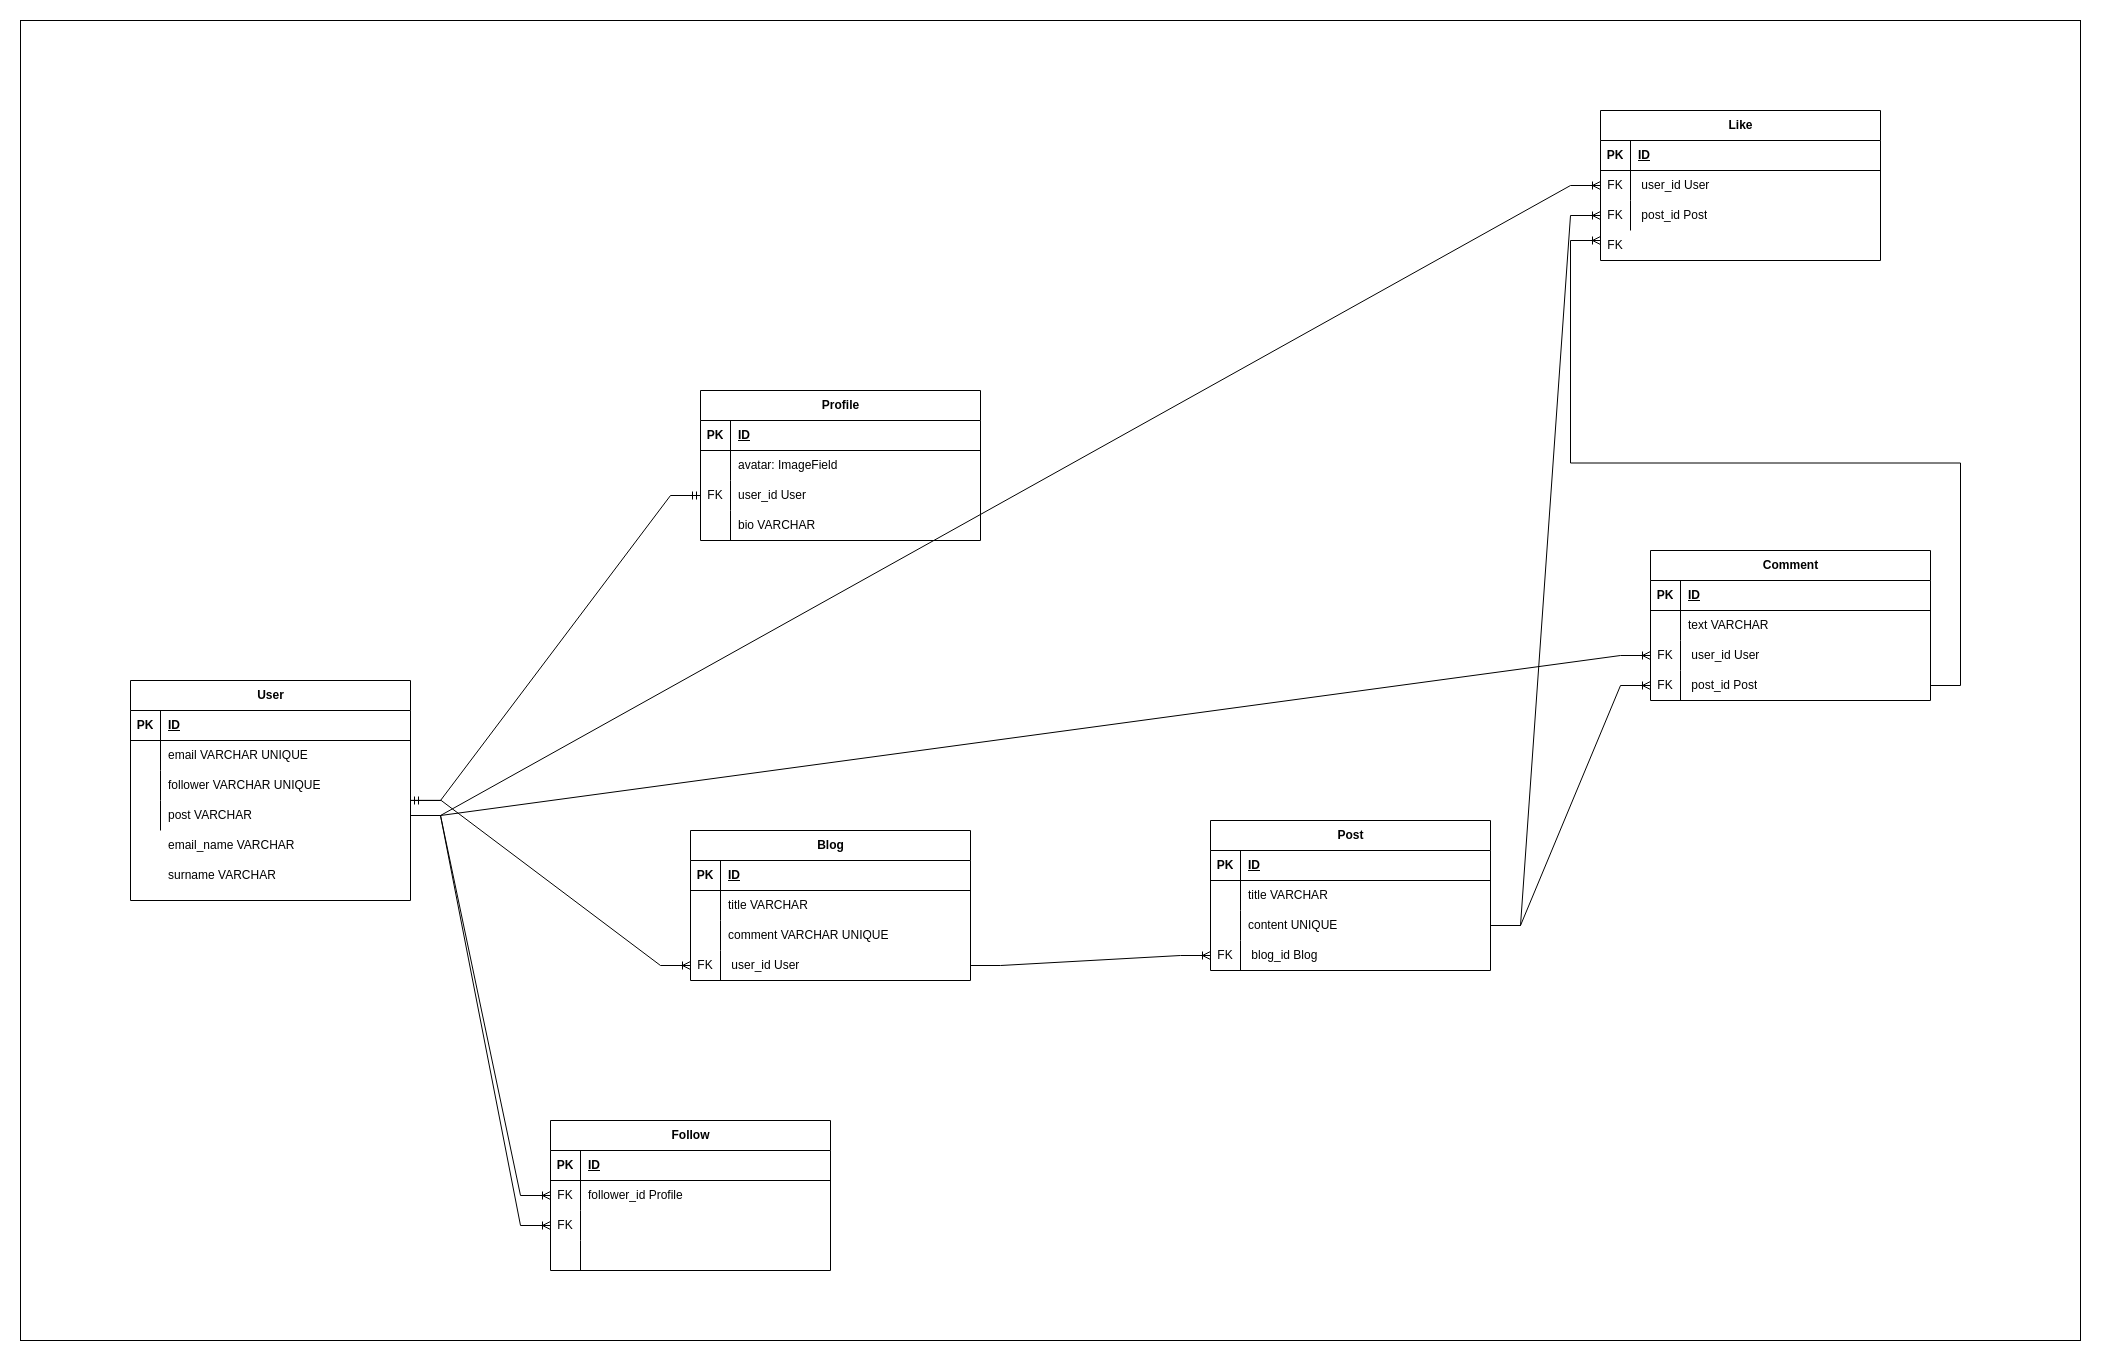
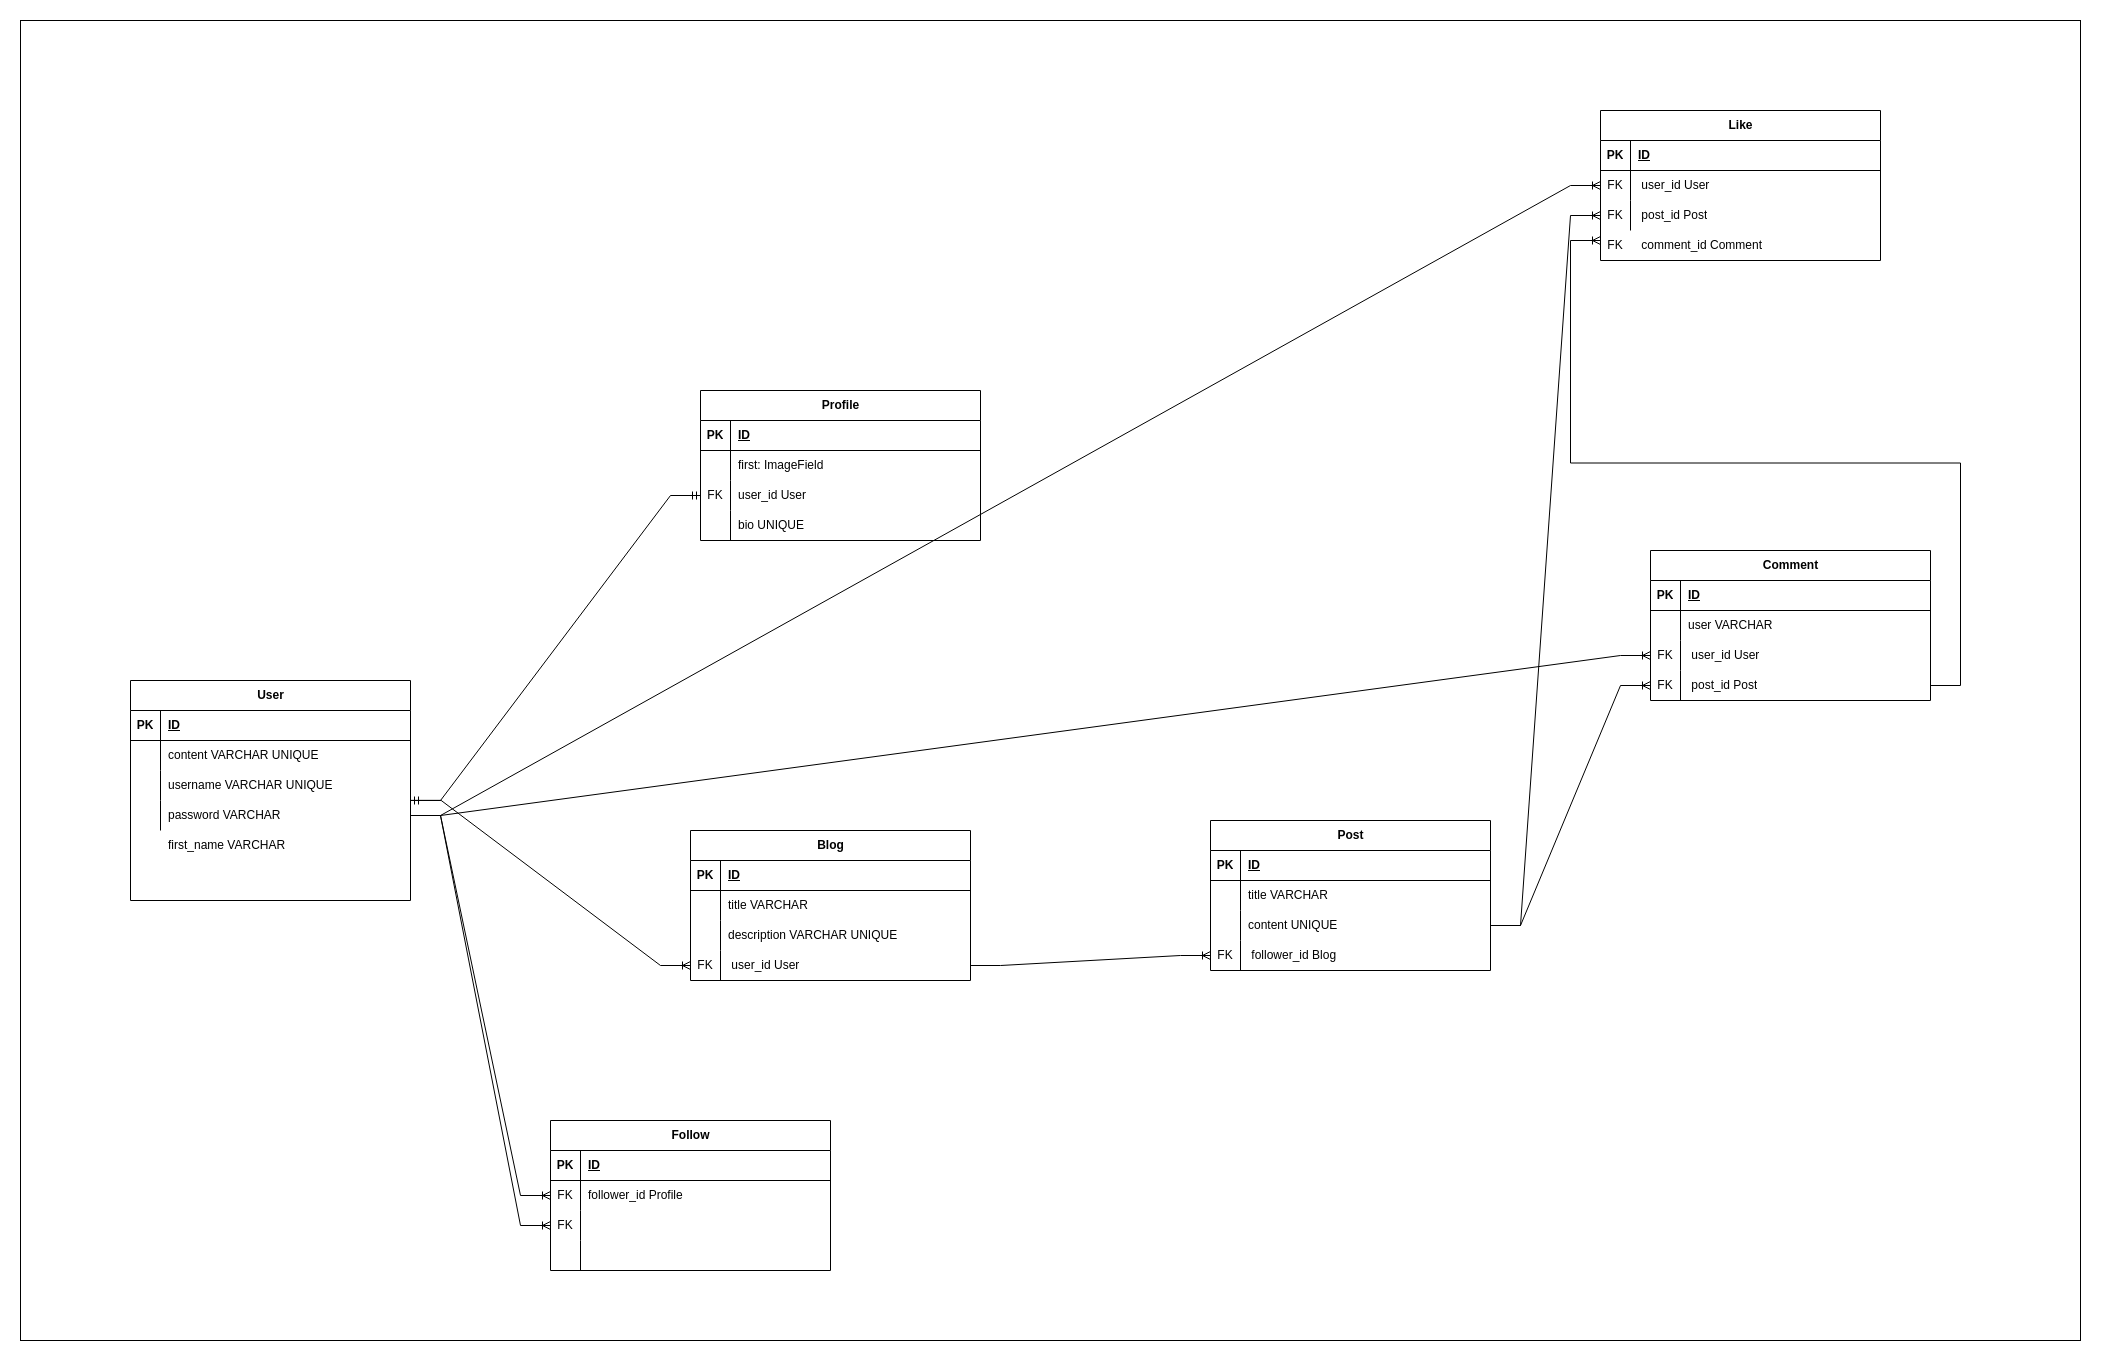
node "comment_id Comment": added
node "avatar: ImageField": label "avatar: ImageField" -> "first: ImageField"
node "bio VARCHAR": label "bio VARCHAR" -> "bio UNIQUE"
node "text VARCHAR": label "text VARCHAR" -> "user VARCHAR"
node "email VARCHAR UNIQUE": label "email VARCHAR UNIQUE" -> "content VARCHAR UNIQUE"
node "follower VARCHAR UNIQUE": label "follower VARCHAR UNIQUE" -> "username VARCHAR UNIQUE"
node "post VARCHAR": label "post VARCHAR" -> "password VARCHAR"
node "email_name VARCHAR": label "email_name VARCHAR" -> "first_name VARCHAR"
node "surname VARCHAR": removed
node "comment VARCHAR UNIQUE": label "comment VARCHAR UNIQUE" -> "description VARCHAR UNIQUE"
node "blog_id Blog": label "blog_id Blog" -> "follower_id Blog"
